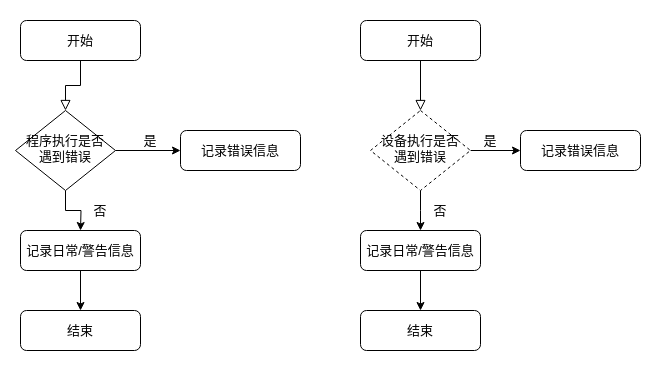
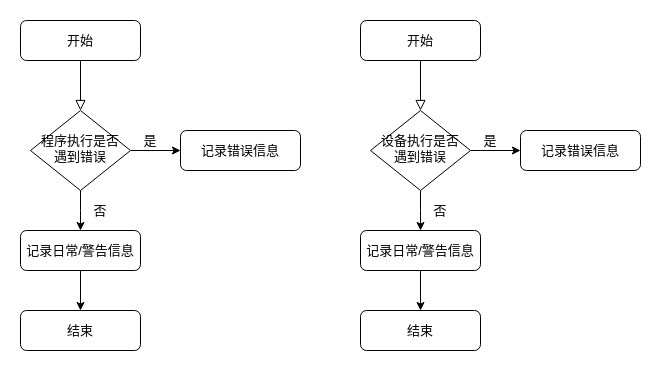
node "程序执行是否遇到错误": moved (66, 151) -> (81, 151)
node "设备执行是否遇到错误": style dashed -> solid
